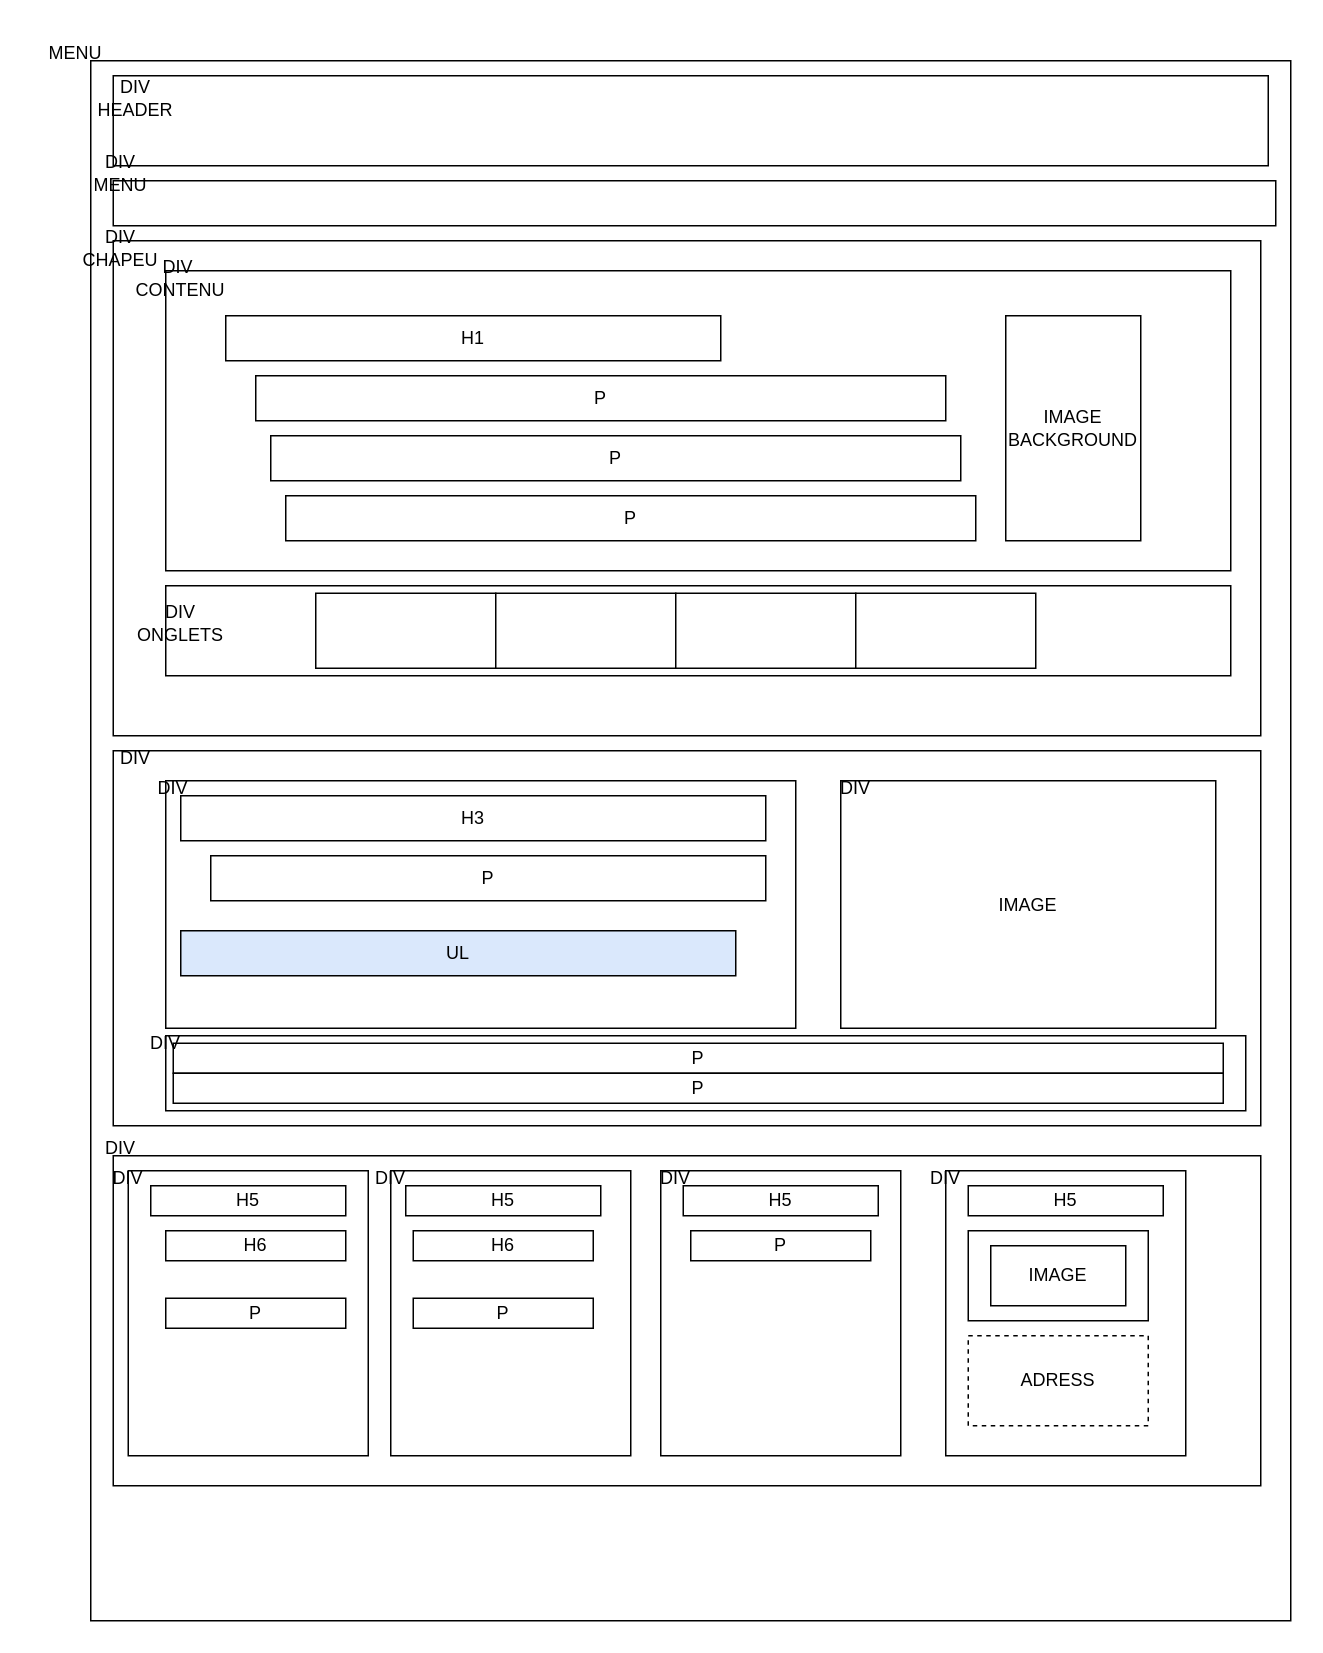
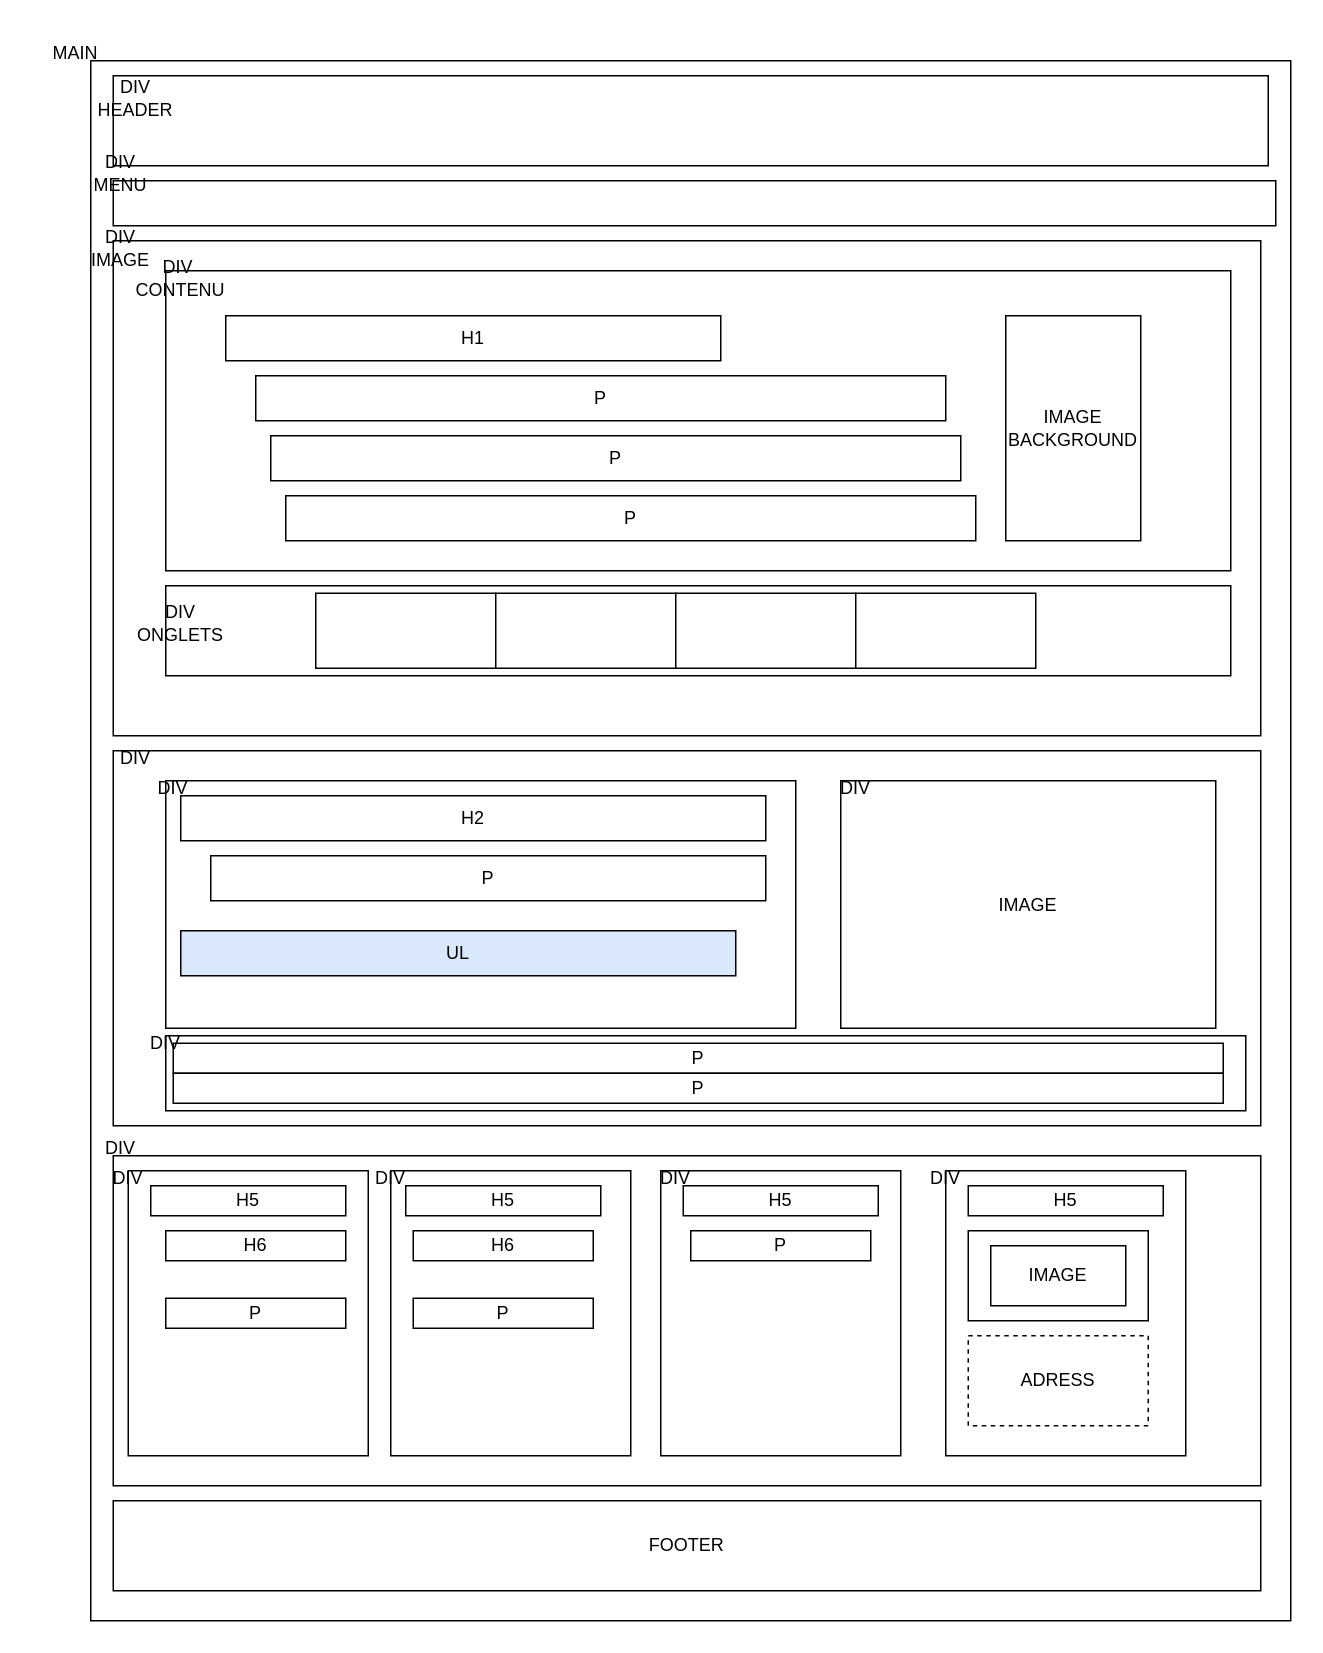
node "MENU": label "MENU" -> "MAIN"
node "DIV CHAPEU": label "DIV CHAPEU" -> "DIV IMAGE"
node "H3": label "H3" -> "H2"
node "FOOTER": added
